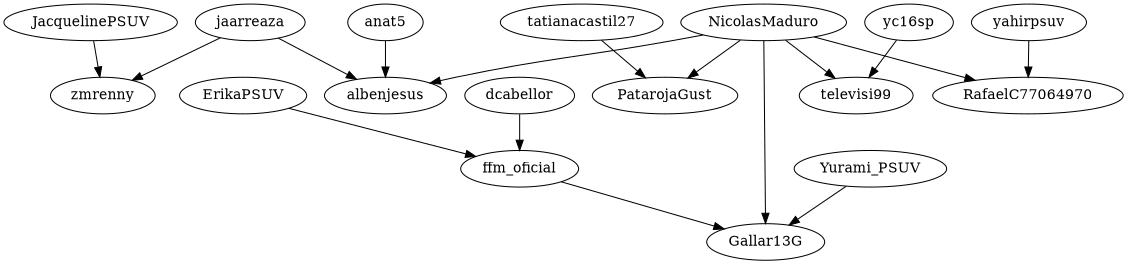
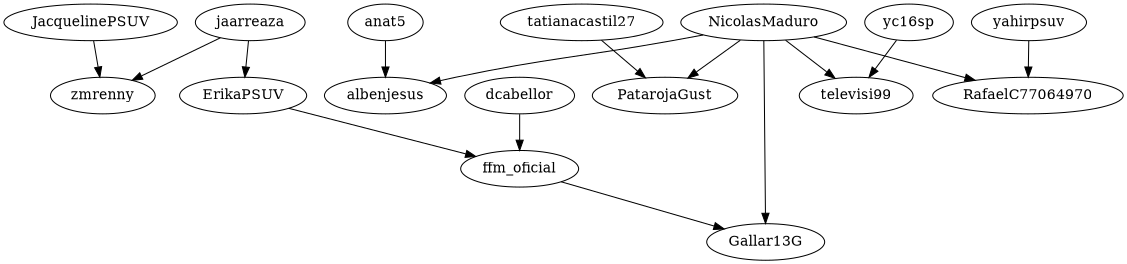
edge "jaarreaza" -> "albenjesus": now "jaarreaza" -> "ErikaPSUV"
node "Yurami_PSUV": removed
